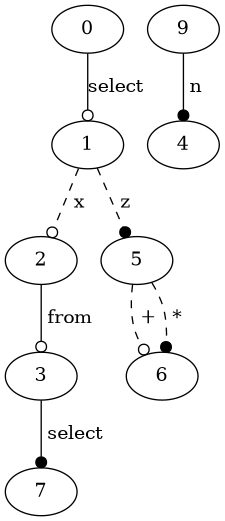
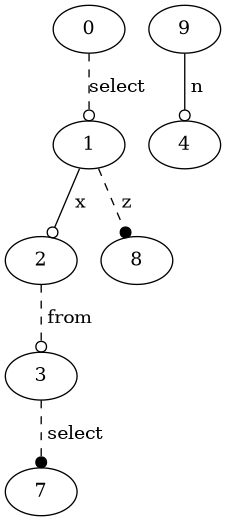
edge "0" -> "1": style solid -> dashed
edge "9" -> "4": arrowhead dot -> odot
edge "1" -> "2": style dashed -> solid
node "5": label "5" -> "8"
edge "2" -> "3": style solid -> dashed
node "6": removed
edge "3" -> "7": style solid -> dashed
